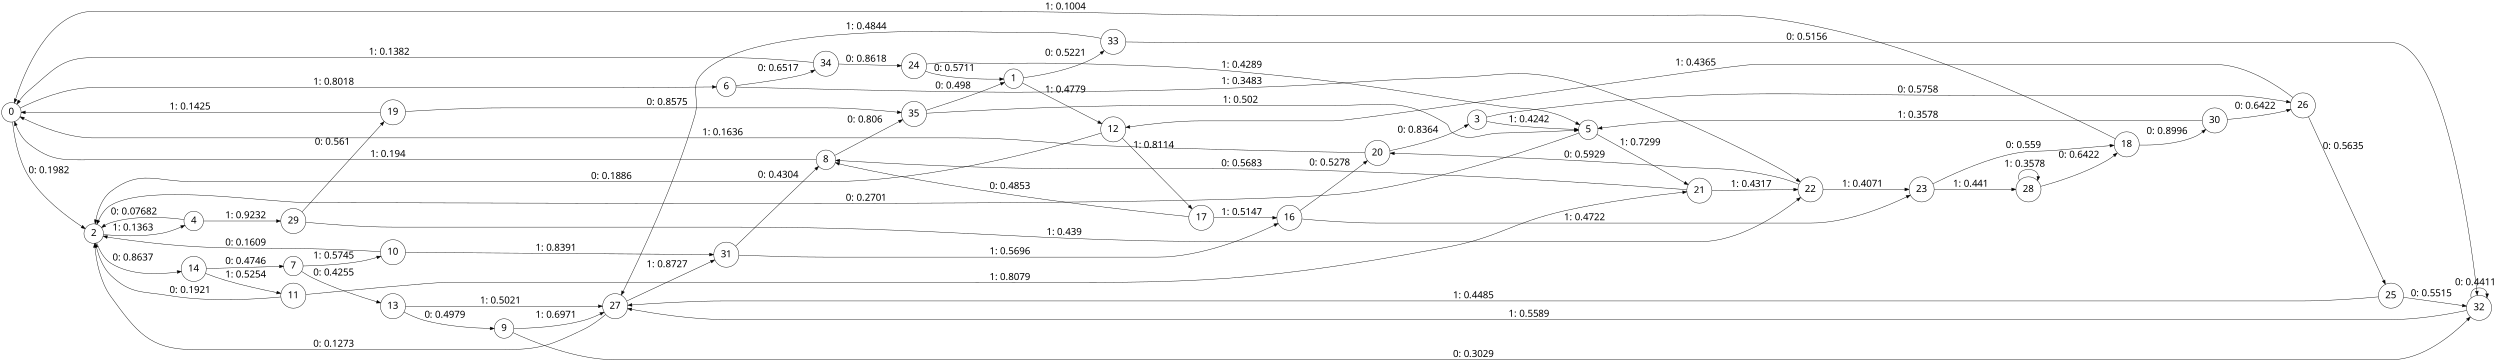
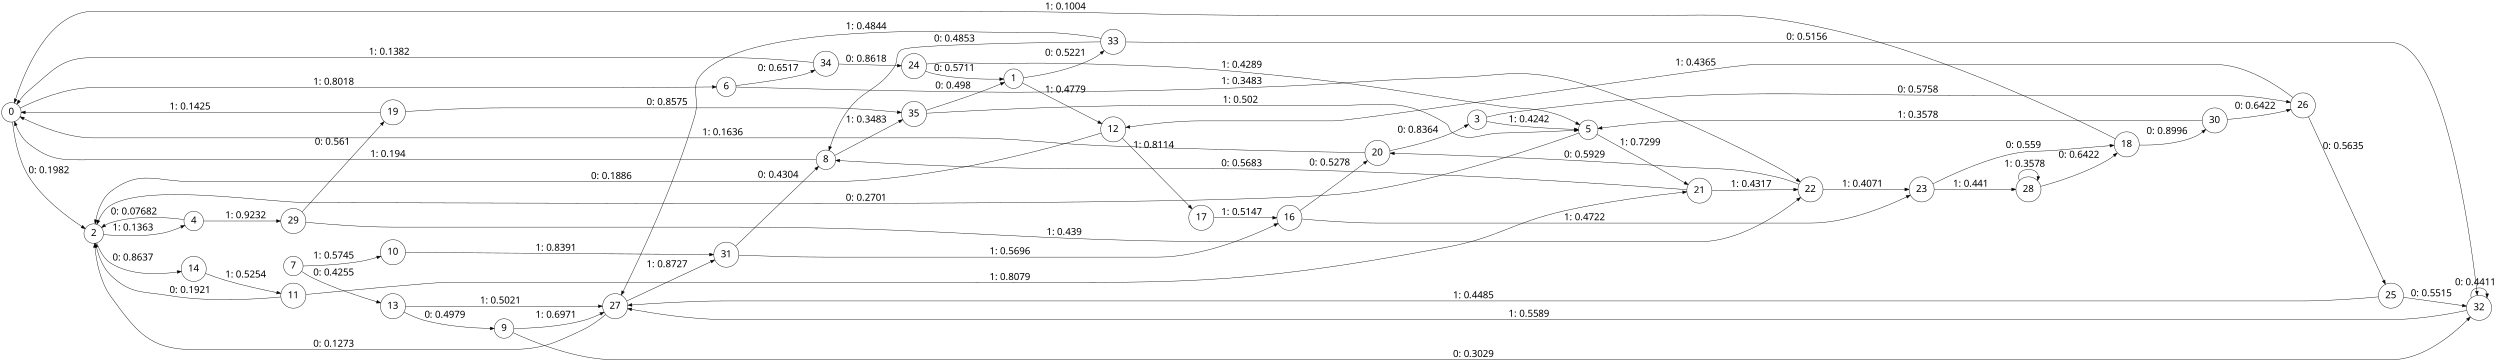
edge "8" -> "35": label "0: 0.806    " -> "1: 0.3483   "
edge "17" -> "8": now "33" -> "8"
edge "10" -> "2": removed, label "0: 0.1609"
edge "14" -> "7": removed, label "0: 0.4746"
